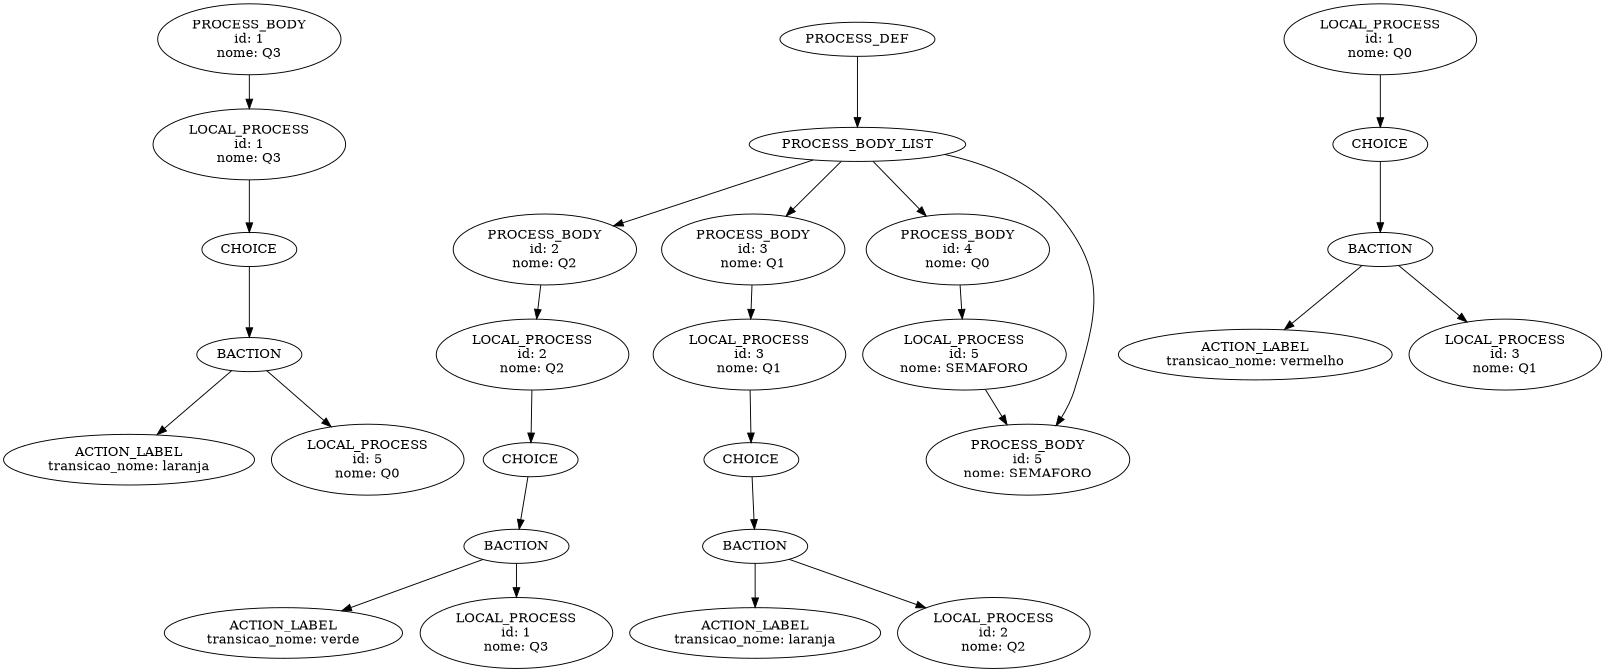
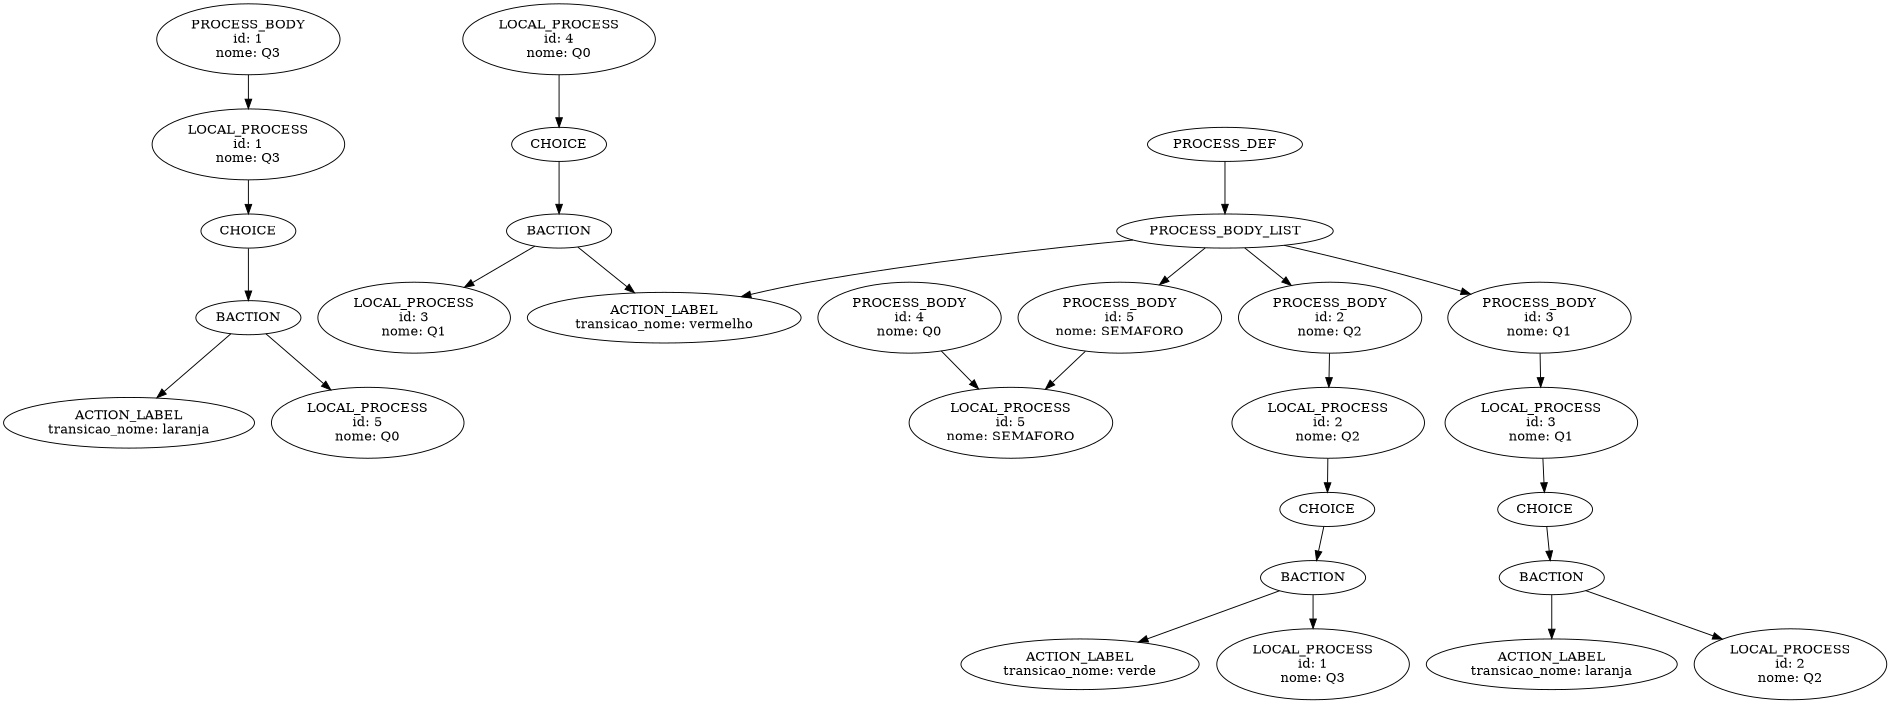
node "LOCAL_PROCESS id: 1 nome: Q0": label "LOCAL_PROCESS id: 1 nome: Q0" -> "LOCAL_PROCESS id: 4 nome: Q0"
edge "PROCESS_BODY_LIST" -> "PROCESS_BODY id: 4 nome: Q0": now "PROCESS_BODY_LIST" -> "ACTION_LABEL transicao_nome: vermelho"
edge "LOCAL_PROCESS id: 5 nome: SEMAFORO" -> "PROCESS_BODY id: 5 nome: SEMAFORO": reversed
